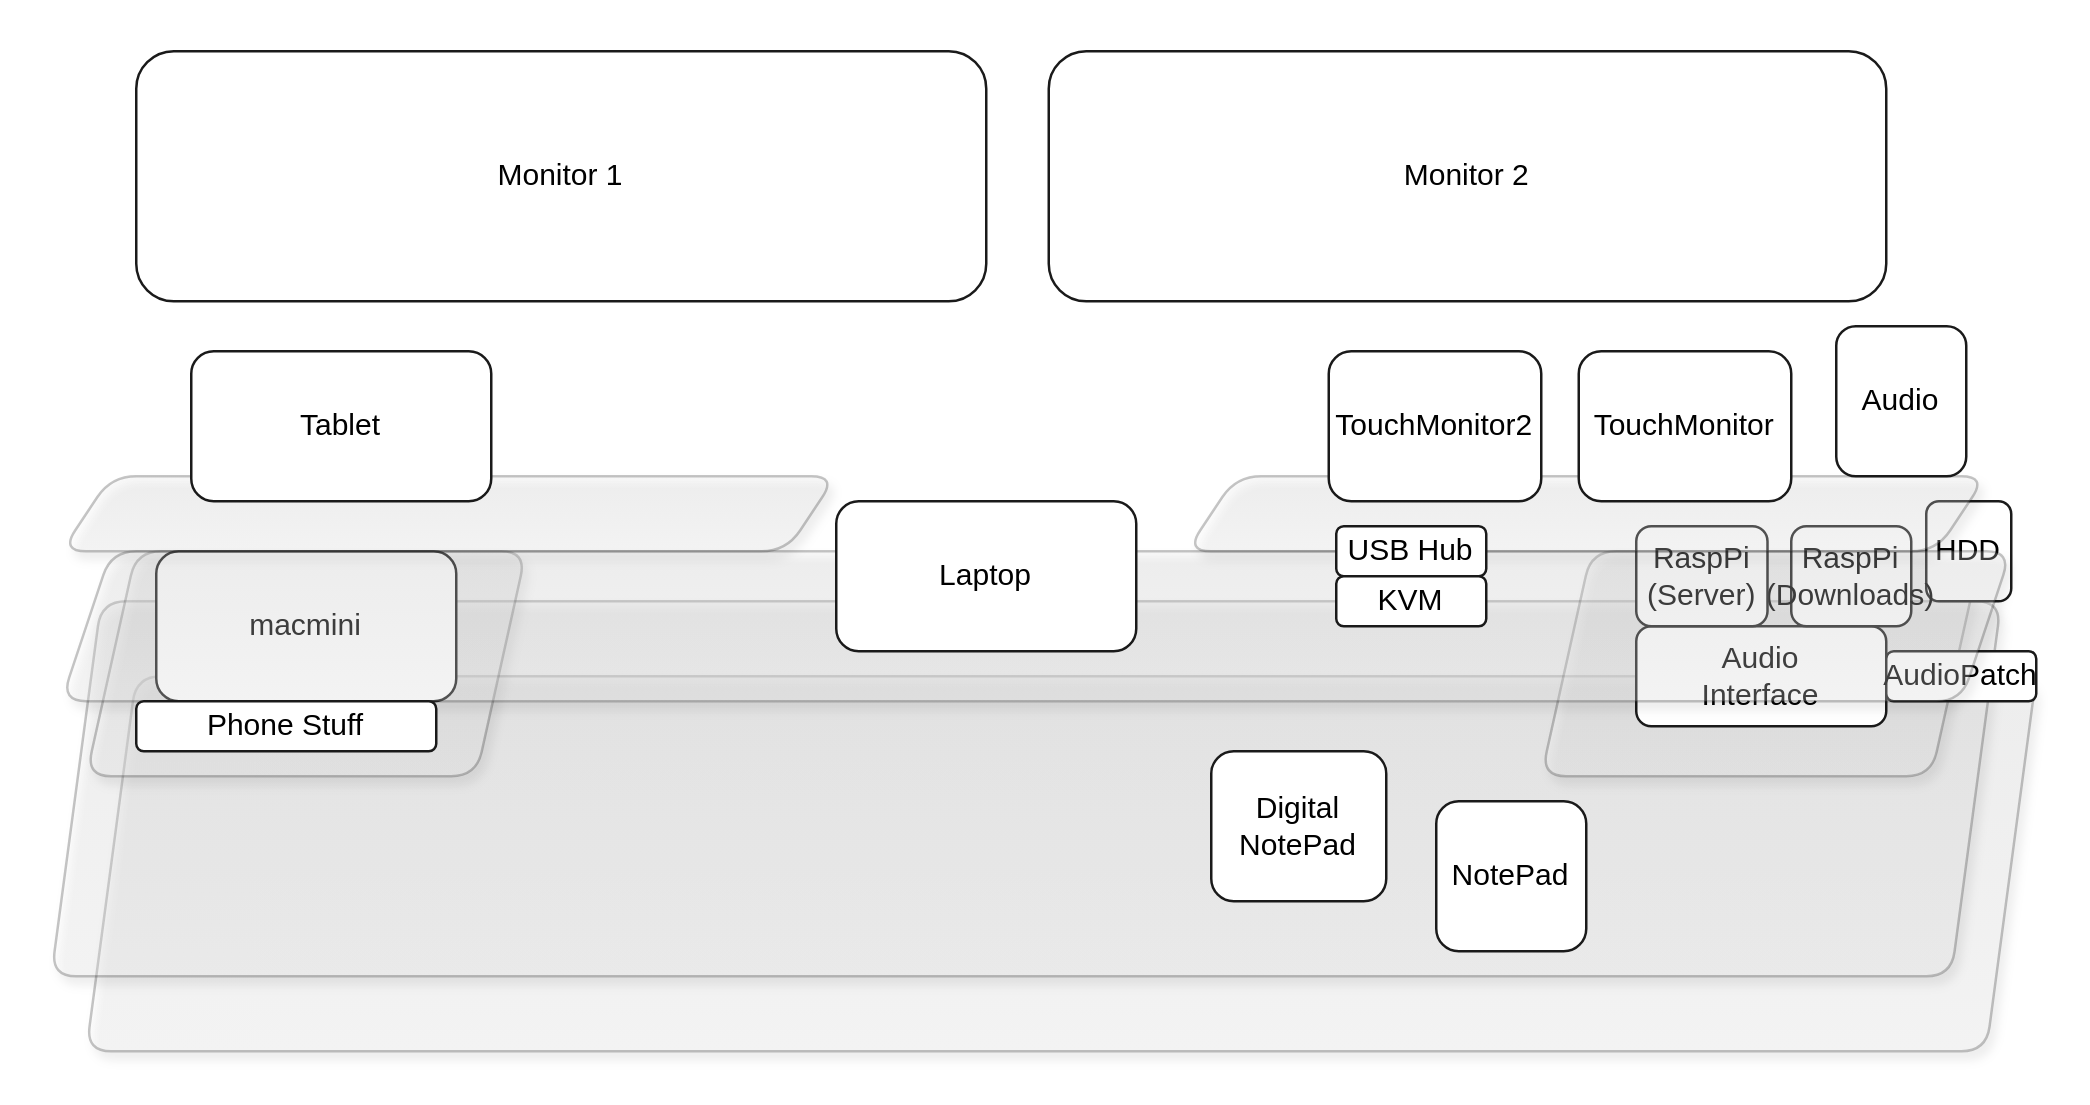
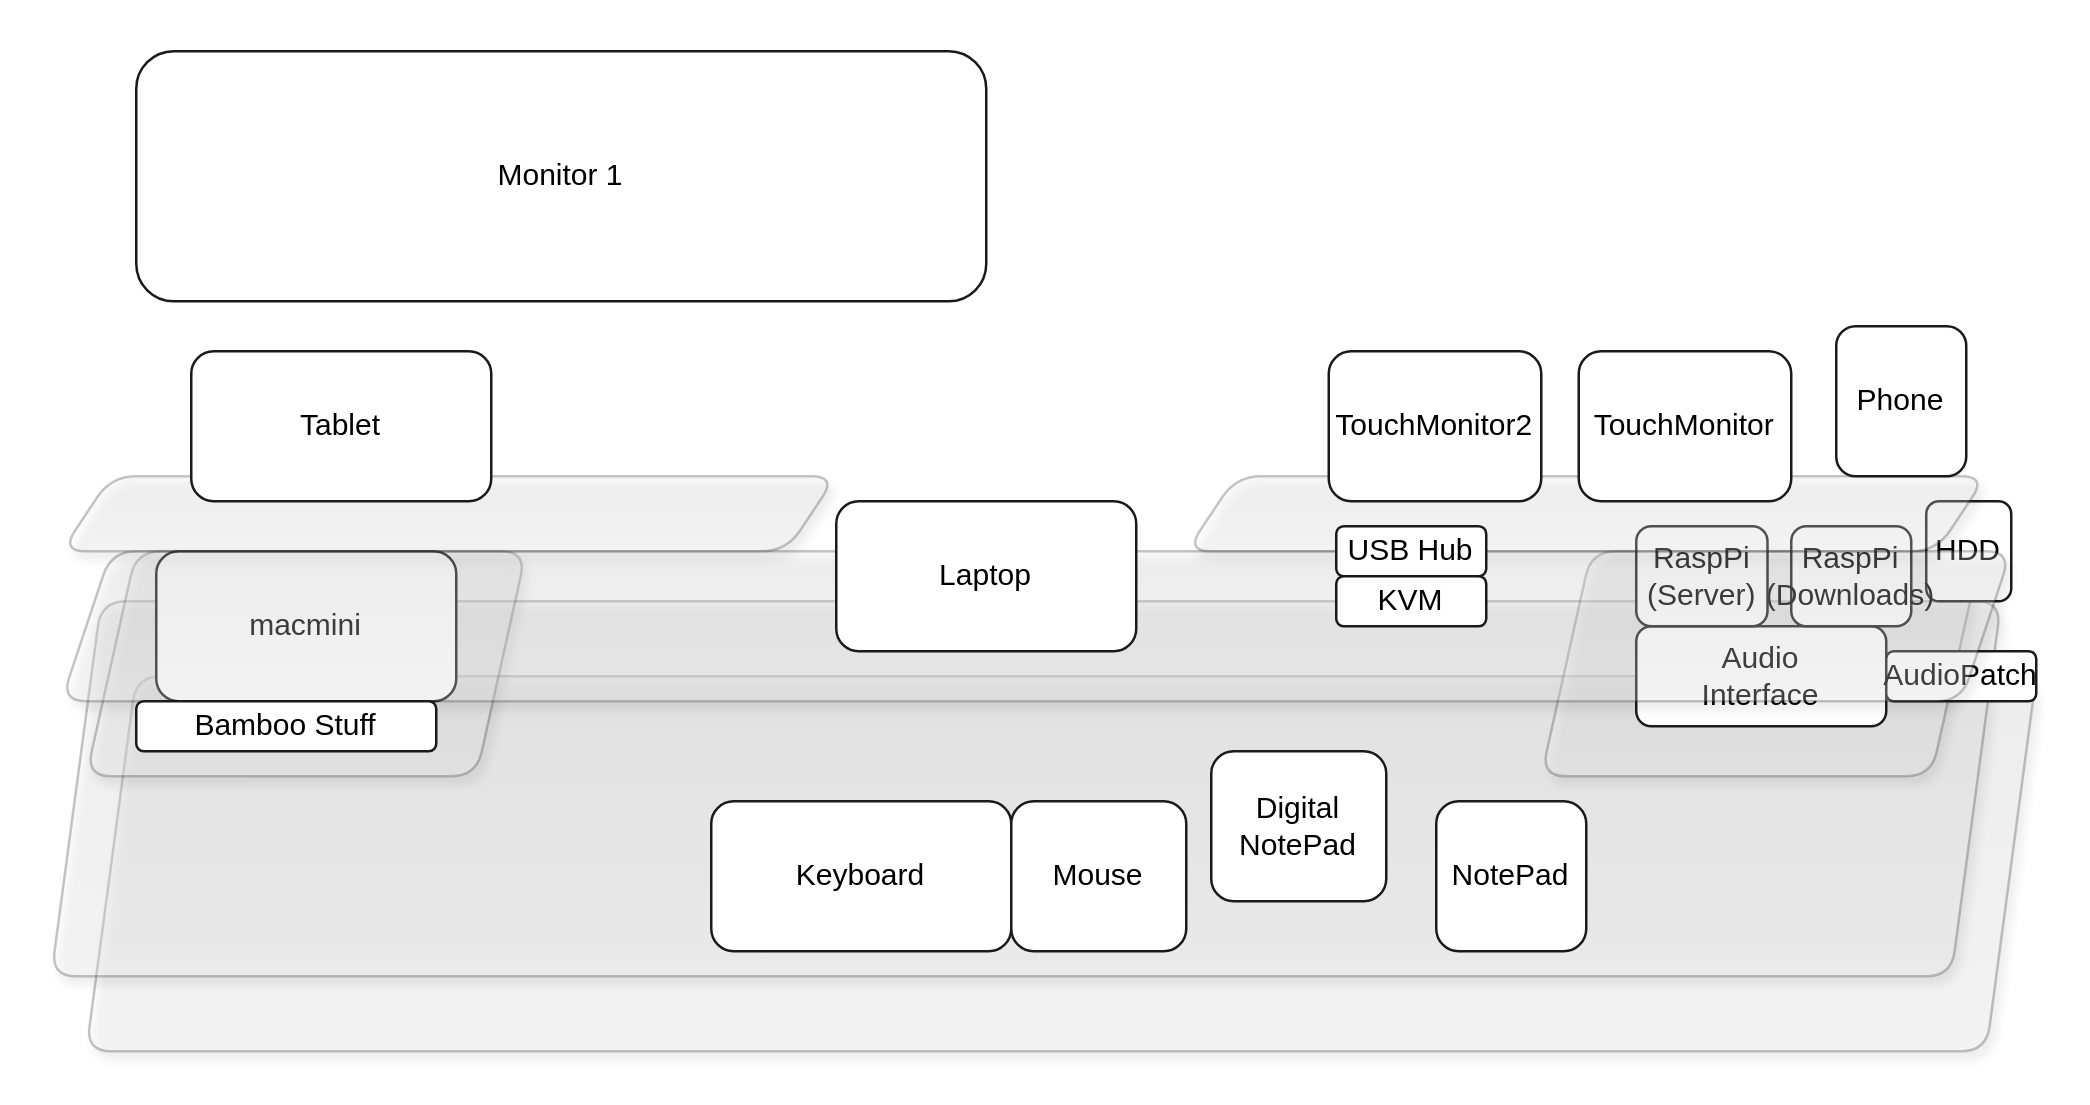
node "Monitor 2": removed
node "Audio": label "Audio" -> "Phone"
node "Phone Stuff": label "Phone Stuff" -> "Bamboo Stuff"
node "Keyboard": added
node "Mouse": added
